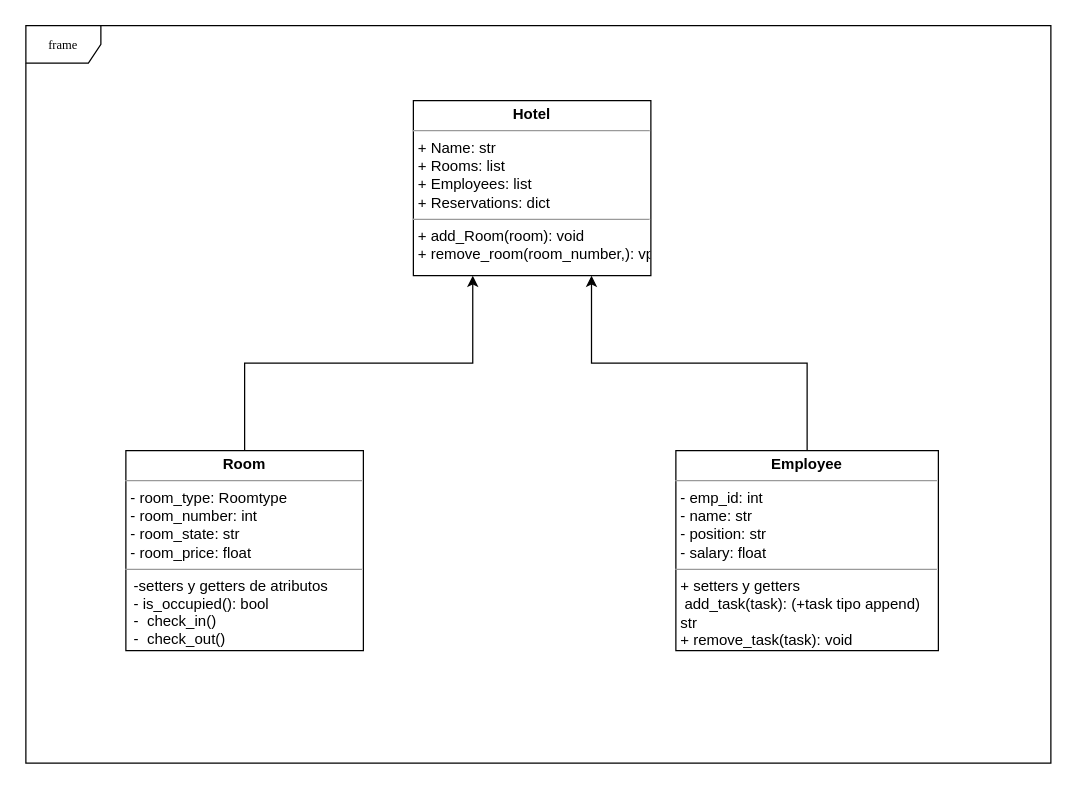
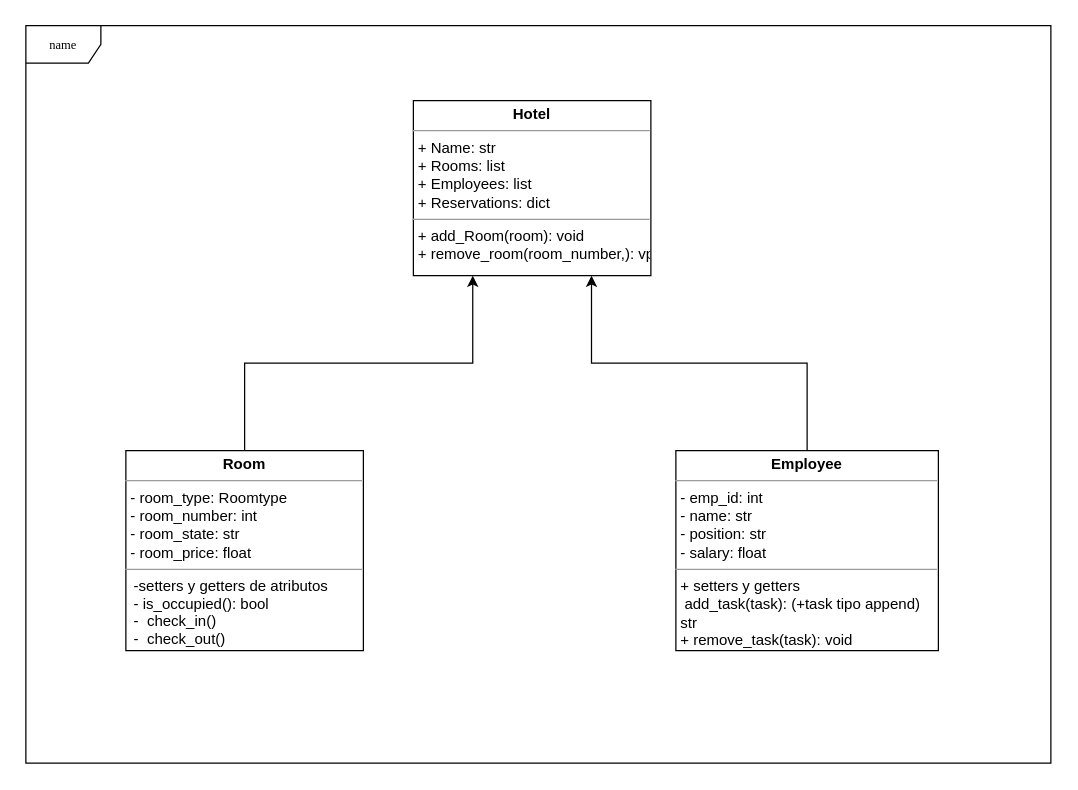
node "frame": label "frame" -> "name"
